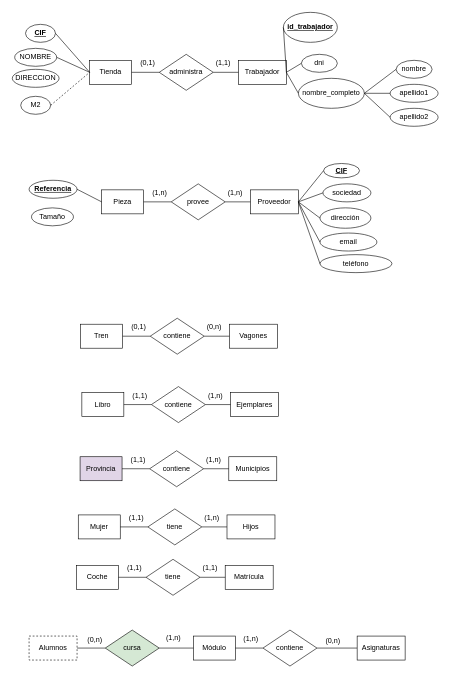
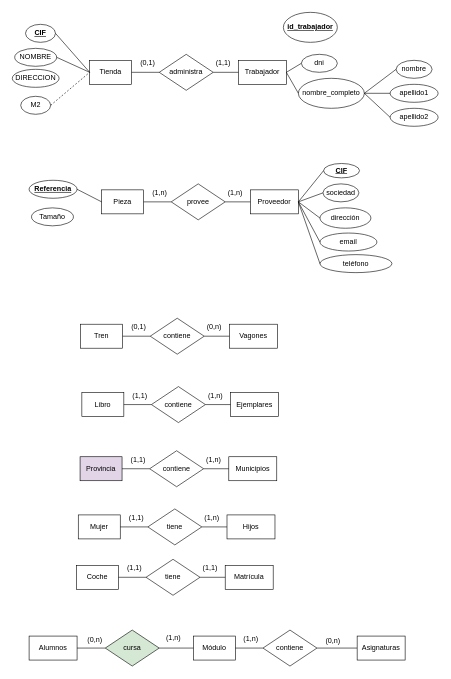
edge "id_trabajador" -- "Trabajador": removed
node "sociedad": size 48x18 -> 36x18
node "Alumnos": style dashed -> solid
